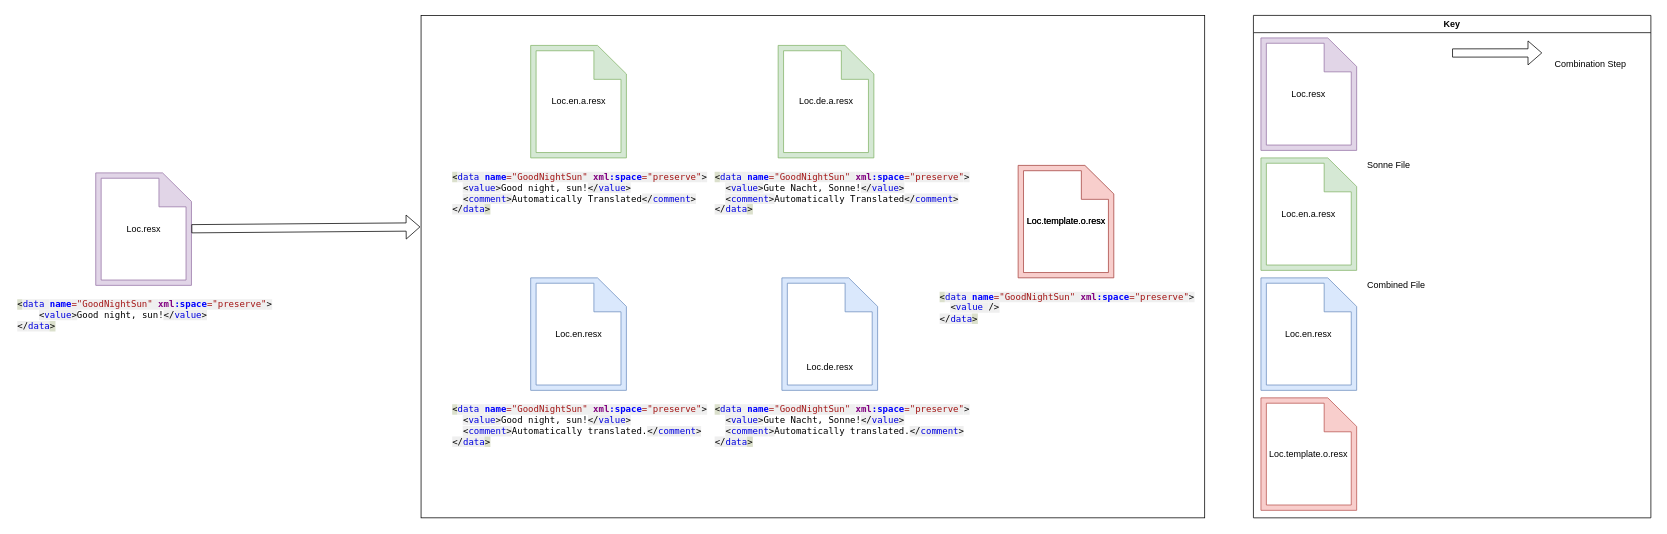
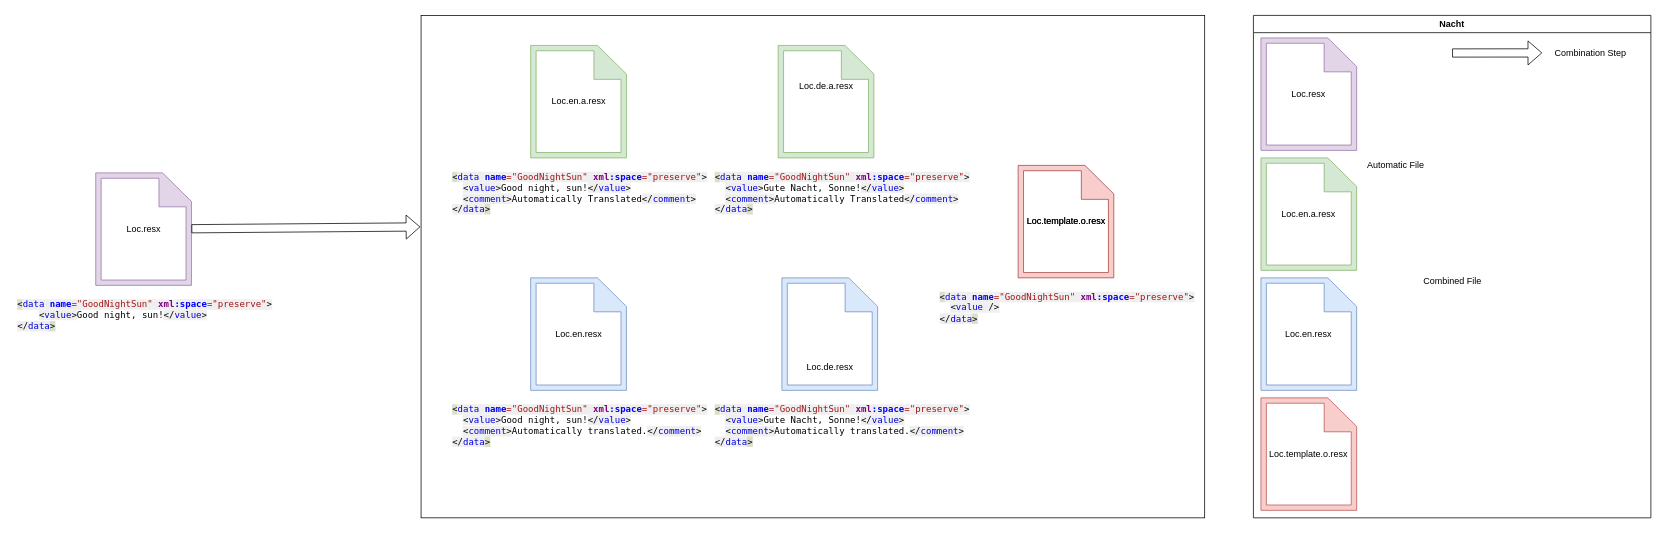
node "Key": label "Key" -> "Nacht"
node "Combination Step": moved (1591, 64) -> (1591, 53)
node "Loc.de.a.resx": moved (826, 102) -> (826, 87)
node "Sonne File": label "Sonne File" -> "Automatic File"
node "Combined File": moved (1400, 285) -> (1456, 282)
